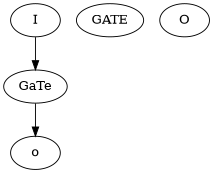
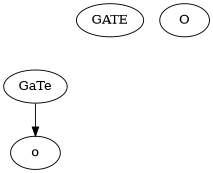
node "I": removed
